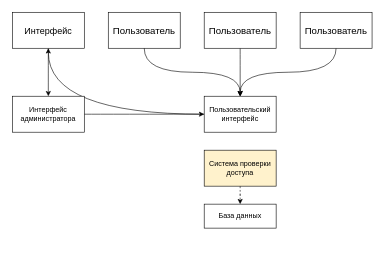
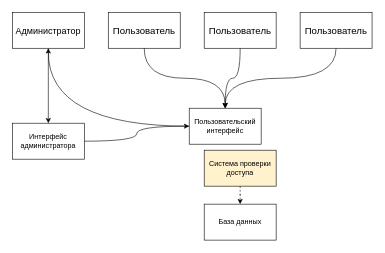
node "Интерфейс": label "Интерфейс" -> "Администратор"
node "Интерфейс администратора": moved (48, 114) -> (48, 141)
node "Пользовательский интерфейс": moved (240, 114) -> (225, 126)
node "База данных": size 72x24 -> 72x36
